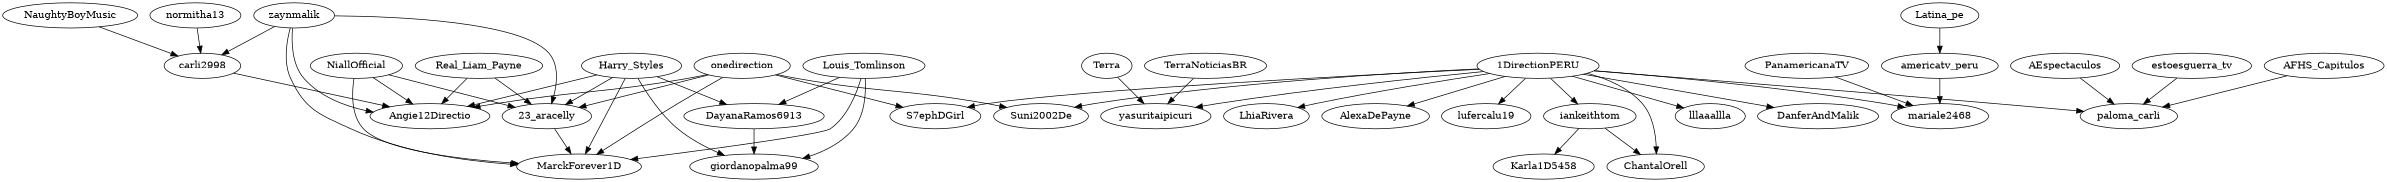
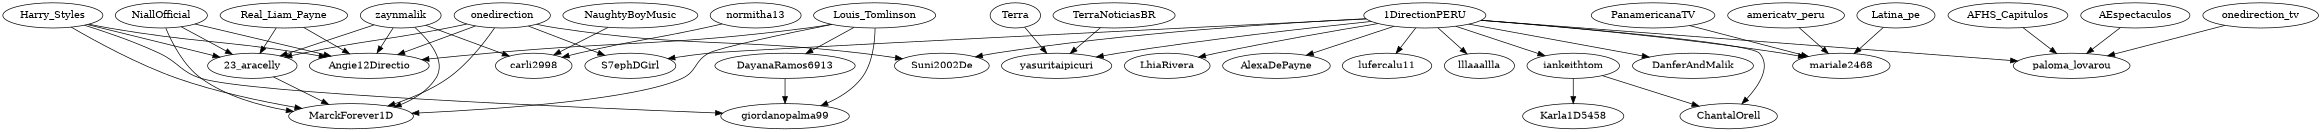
edge "Latina_pe" -> "americatv_peru": now "Latina_pe" -> "mariale2468"
node "estoesguerra_tv": label "estoesguerra_tv" -> "onedirection_tv"
edge "carli2998" -> "Angie12Directio": now "Louis_Tomlinson" -> "Angie12Directio"
edge "Harry_Styles" -> "DayanaRamos6913": removed
node "lufercalu19": label "lufercalu19" -> "lufercalu11"
node "paloma_carli": label "paloma_carli" -> "paloma_lovarou"
